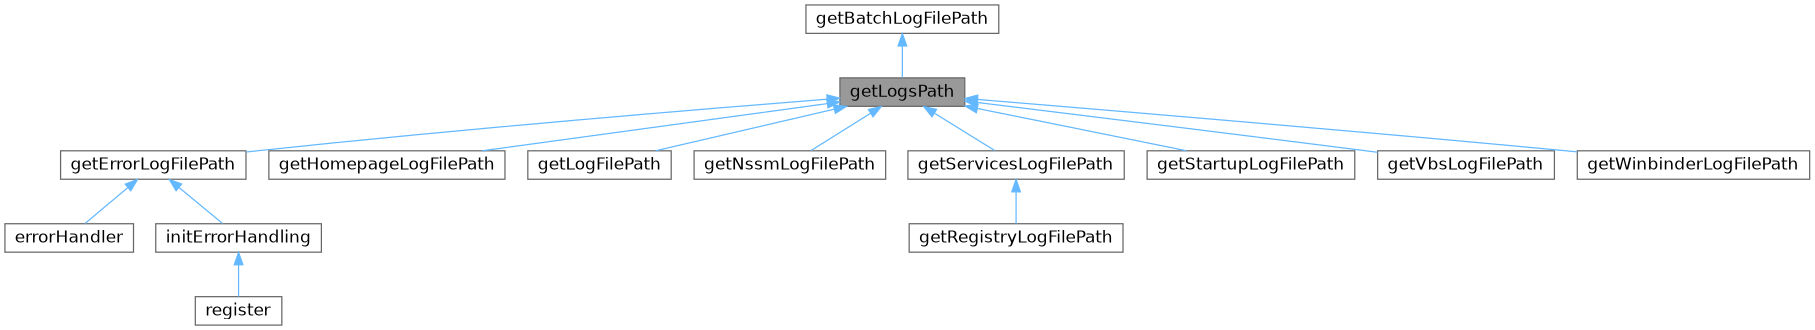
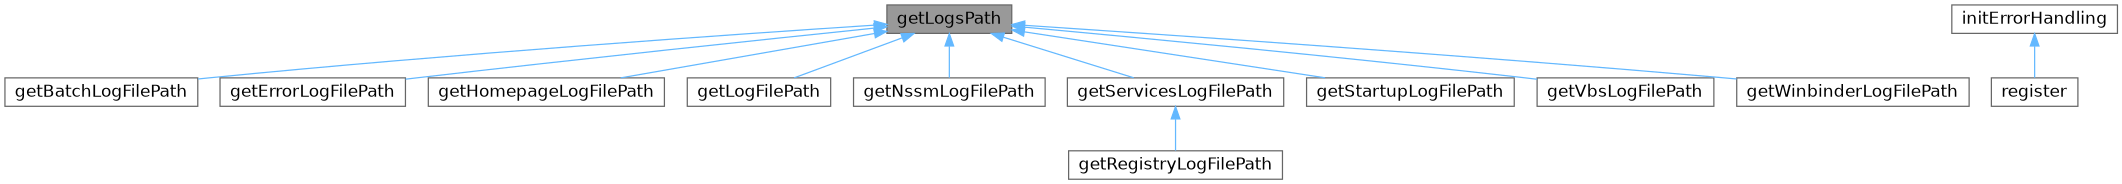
edge "getLogsPath" -> "getBatchLogFilePath": reversed
edge "initErrorHandling" -> "getErrorLogFilePath": removed
node "errorHandler": removed
